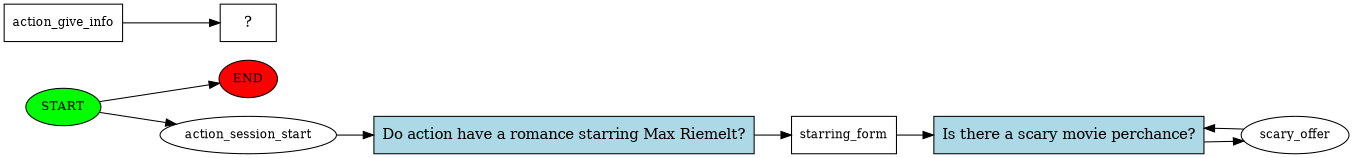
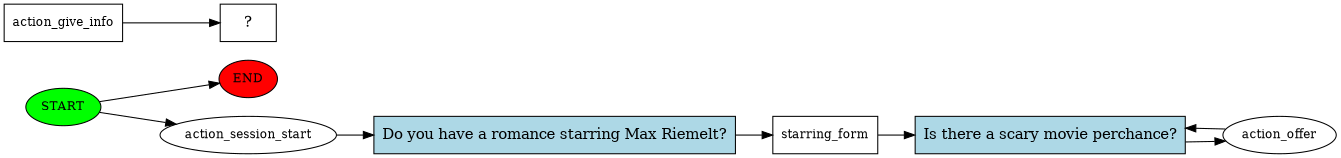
node "Do action have a romance starring Max Riemelt?": label "Do action have a romance starring Max Riemelt?" -> "Do you have a romance starring Max Riemelt?"
node "scary_offer": label "scary_offer" -> "action_offer"
